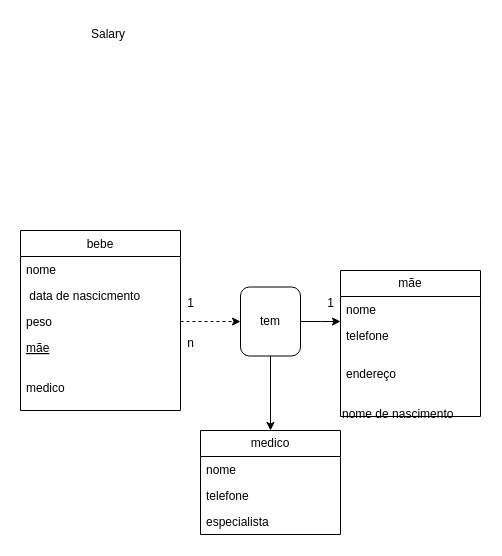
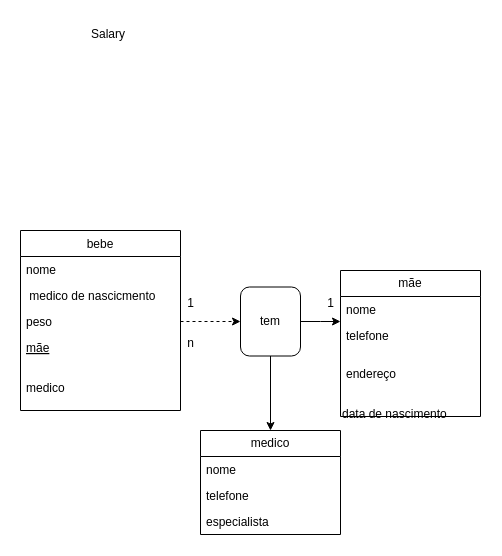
node "data de nascicmento": label "data de nascicmento" -> "medico de nascicmento"
node "nome de nascimento": label "nome de nascimento" -> "data de nascimento"
